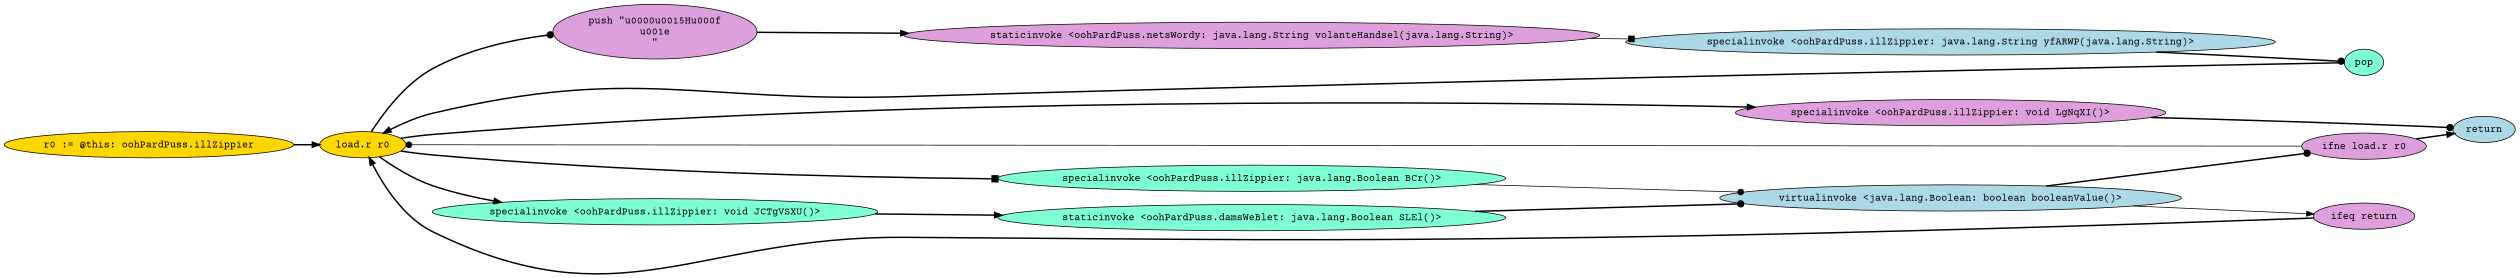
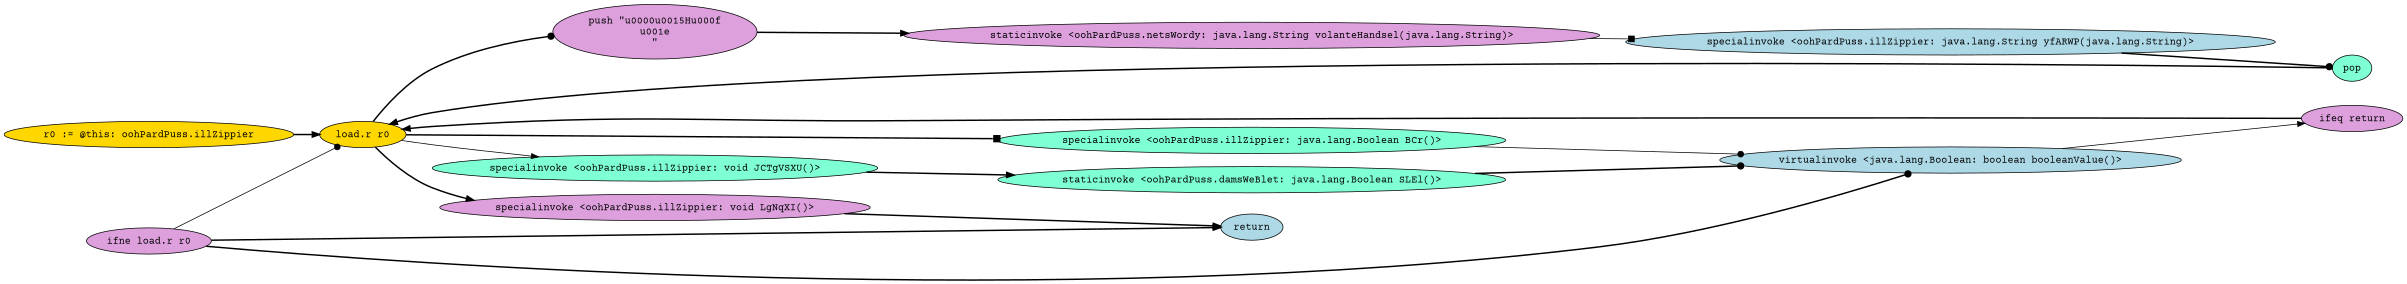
edge "specialinvoke <oohPardPuss.illZippier: void LgNqXI()>" -> "return": arrowhead dot -> normal
edge "virtualinvoke <java.lang.Boolean: boolean booleanValue()>" -> "ifne load.r r0": reversed
edge "load.r r0" -> "specialinvoke <oohPardPuss.illZippier: void JCTgVSXU()>": style bold -> solid
